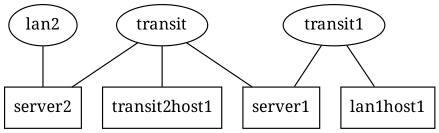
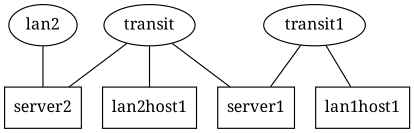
node "transit2host1": label "transit2host1" -> "lan2host1"
